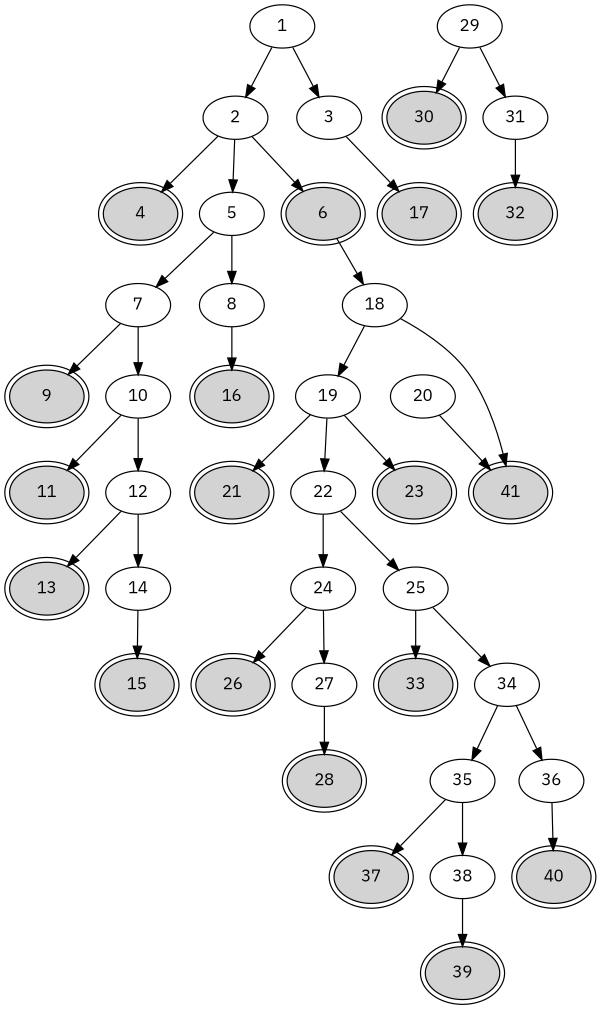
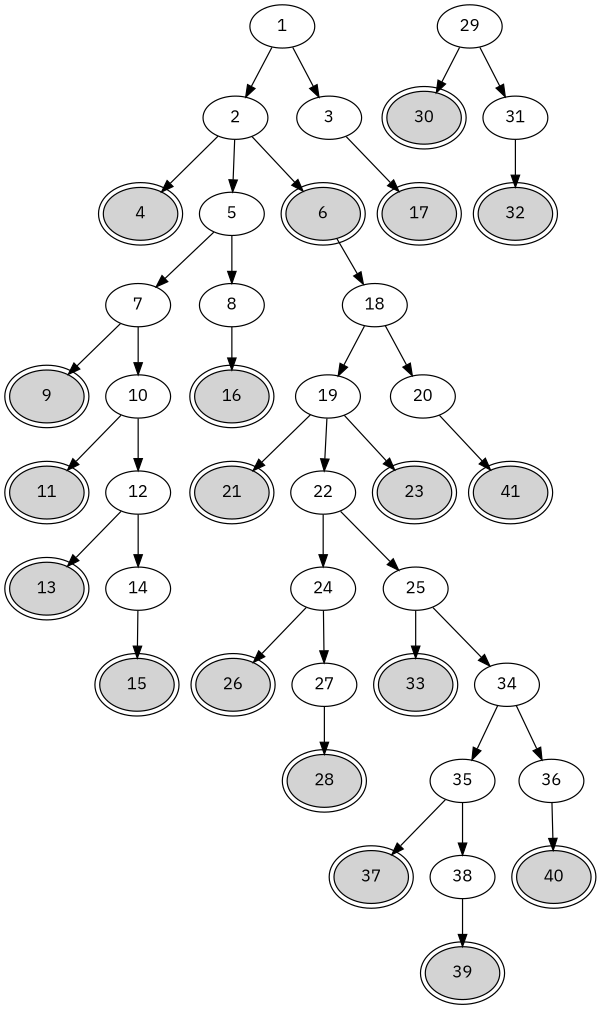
edge "18" -> "41": now "18" -> "20"
